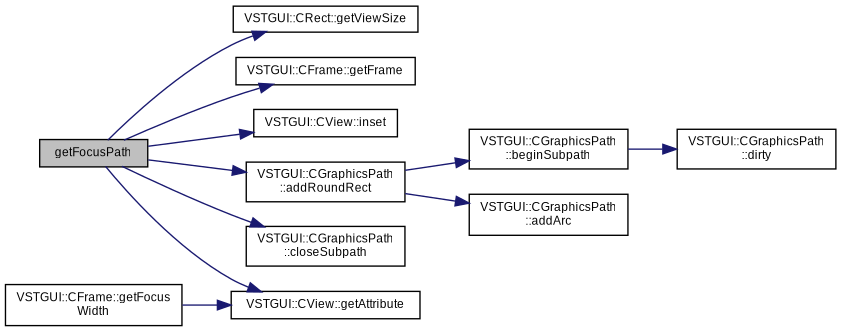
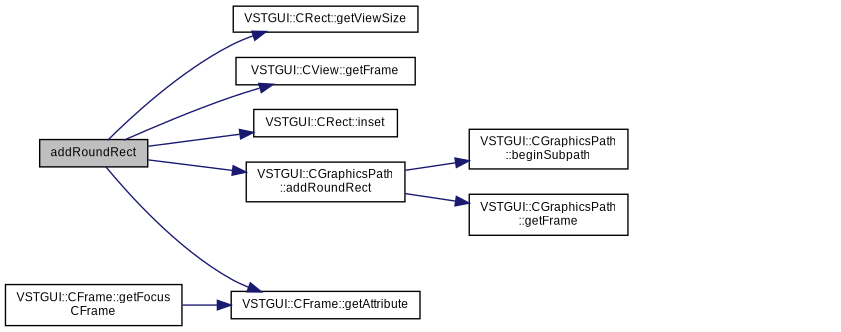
node "VSTGUI::CFrame::getFrame": label "VSTGUI::CFrame::getFrame" -> "VSTGUI::CView::getFrame"
node "VSTGUI::CView::inset": label "VSTGUI::CView::inset" -> "VSTGUI::CRect::inset"
node "VSTGUI::CGraphicsPath ::dirty": removed
node "getFocusPath": label "getFocusPath" -> "addRoundRect"
node "VSTGUI::CGraphicsPath ::addArc": label "VSTGUI::CGraphicsPath ::addArc" -> "VSTGUI::CGraphicsPath ::getFrame"
node "VSTGUI::CGraphicsPath ::closeSubpath": removed
node "VSTGUI::CFrame::getFocus Width": label "VSTGUI::CFrame::getFocus Width" -> "VSTGUI::CFrame::getFocus CFrame"
node "VSTGUI::CView::getAttribute": label "VSTGUI::CView::getAttribute" -> "VSTGUI::CFrame::getAttribute"
